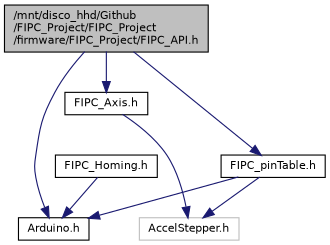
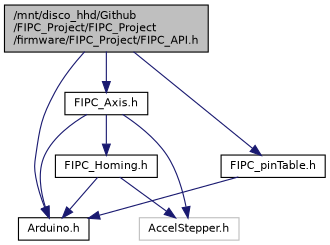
edge "FIPC_Axis.h" -> "FIPC_Homing.h": added
edge "FIPC_Axis.h" -> "Arduino.h": added
edge "FIPC_pinTable.h" -> "AccelStepper.h": now "FIPC_Homing.h" -> "AccelStepper.h"
